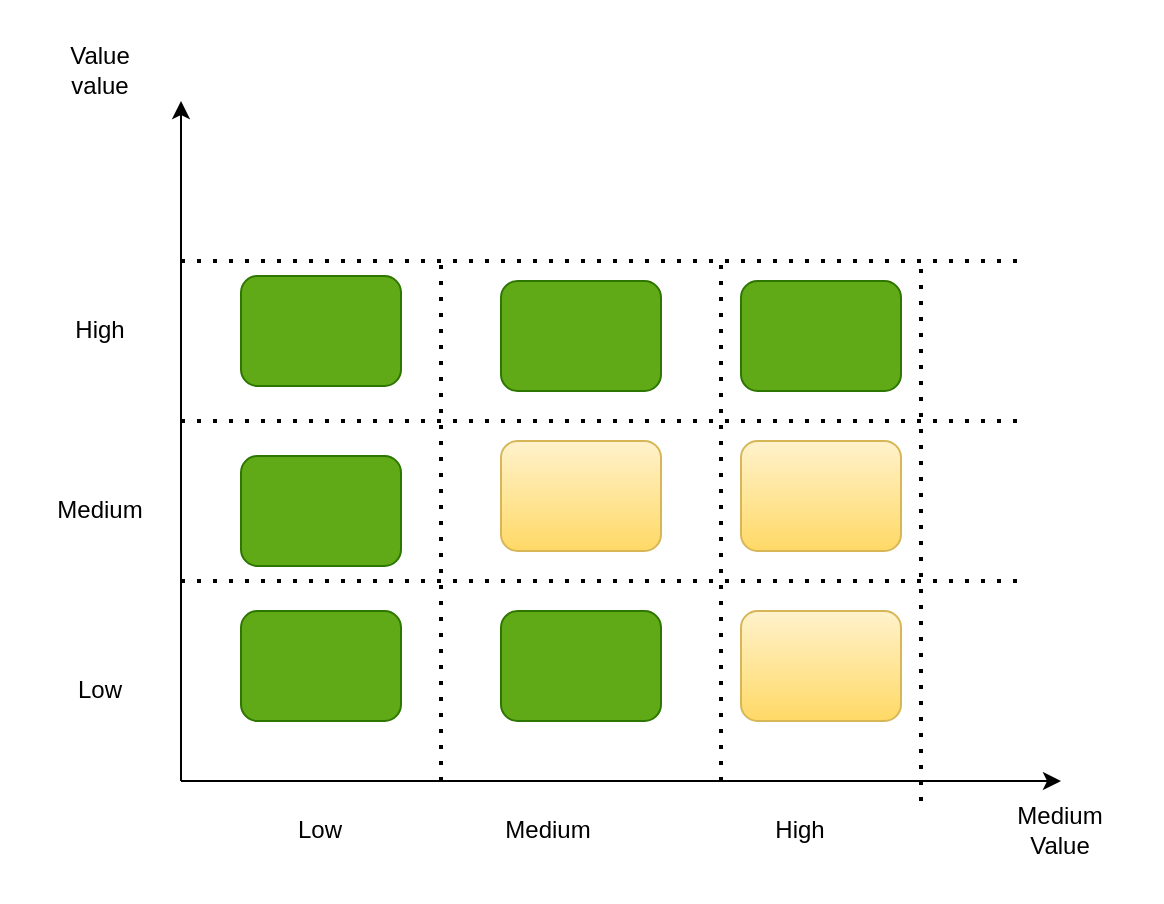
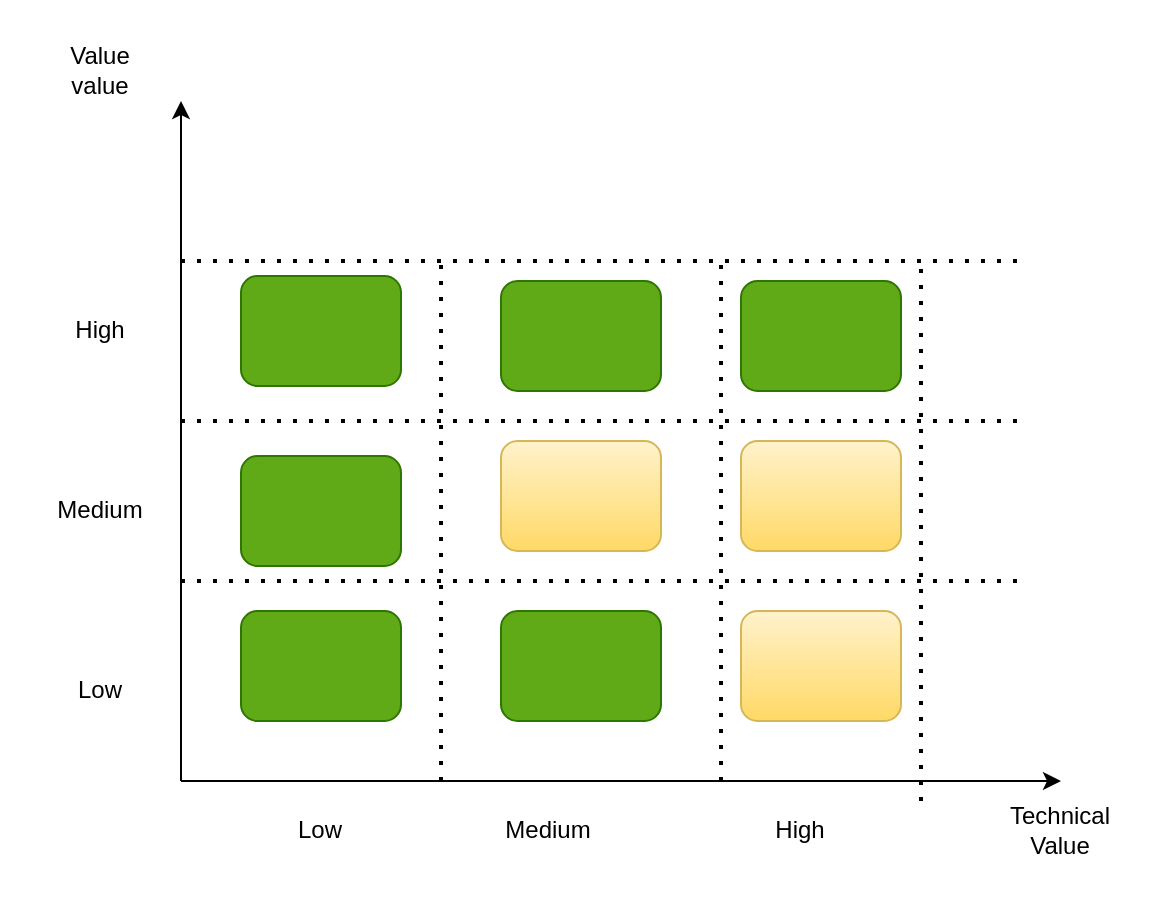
node "Medium Value": label "Medium Value" -> "Technical Value"
